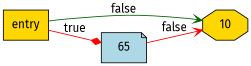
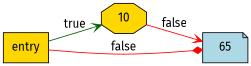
edge "entry" -> "10": label "false" -> "true"
edge "entry" -> "65": label "true" -> "false"
edge "65" -> "10": reversed
